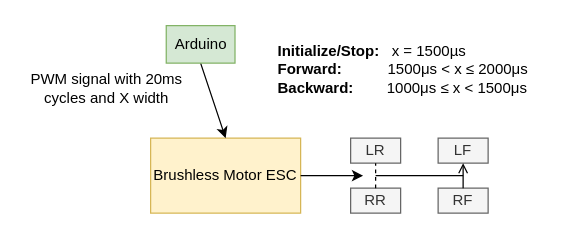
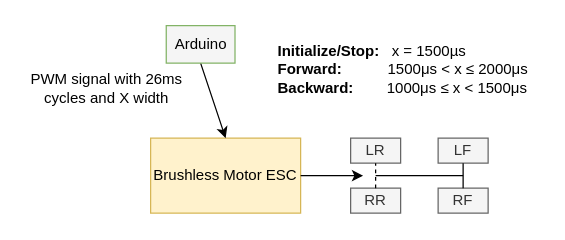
node "Arduino": fillcolor #d5e8d4 -> #f5f5f5
node "PWM signal with 20ms cycles and X width": label "PWM signal with 20ms cycles and X width" -> "PWM signal with 26ms cycles and X width"
edge "RF" -> "LF": arrowhead open -> none
